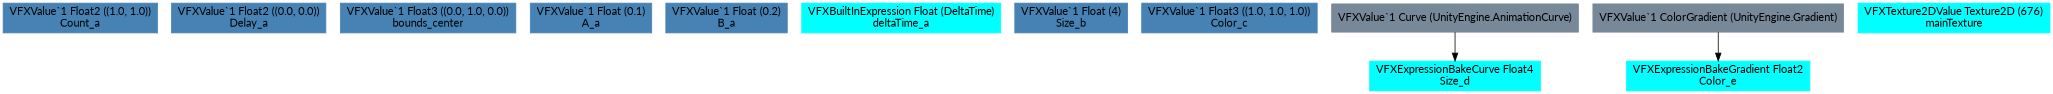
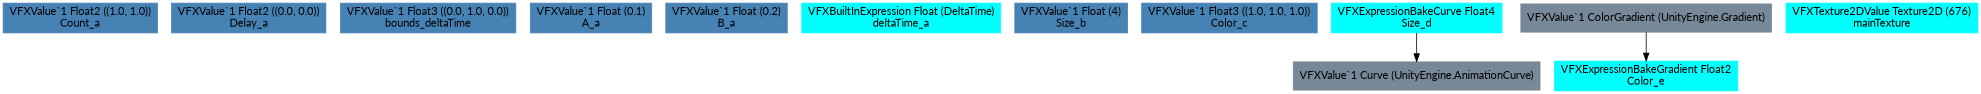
node "VFXValue`1 Float3 ((0.0, 1.0, 0.0)) bounds_center": label "VFXValue`1 Float3 ((0.0, 1.0, 0.0)) bounds_center" -> "VFXValue`1 Float3 ((0.0, 1.0, 0.0)) bounds_deltaTime"
edge "VFXValue`1 Curve (UnityEngine.AnimationCurve)" -> "VFXExpressionBakeCurve Float4 Size_d": reversed
